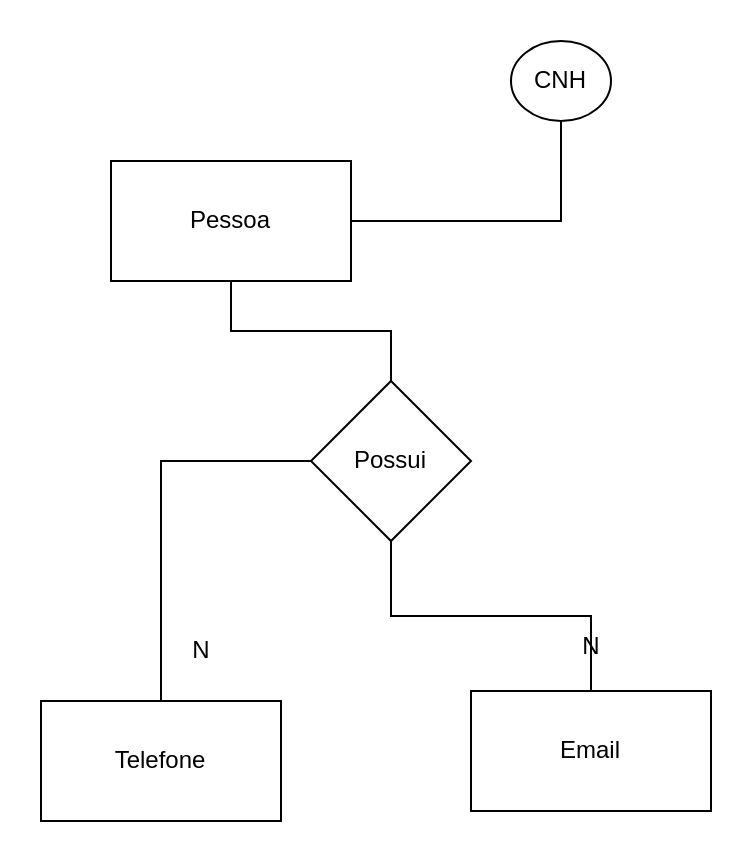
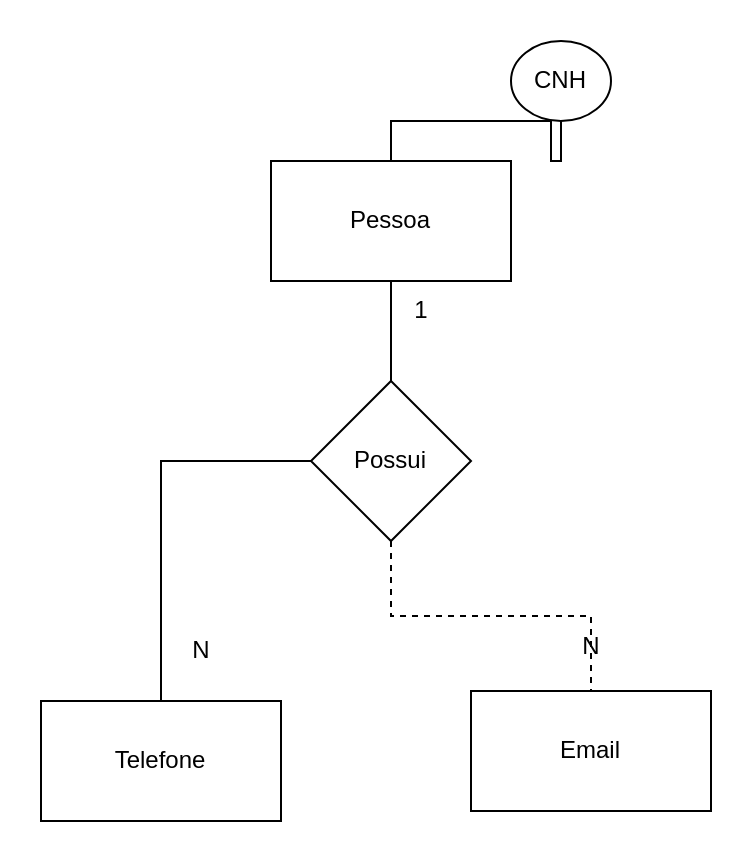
node "Pessoa": moved (231, 221) -> (391, 221)
node "1": added
edge "Possui" -- "Email": style solid -> dashed
